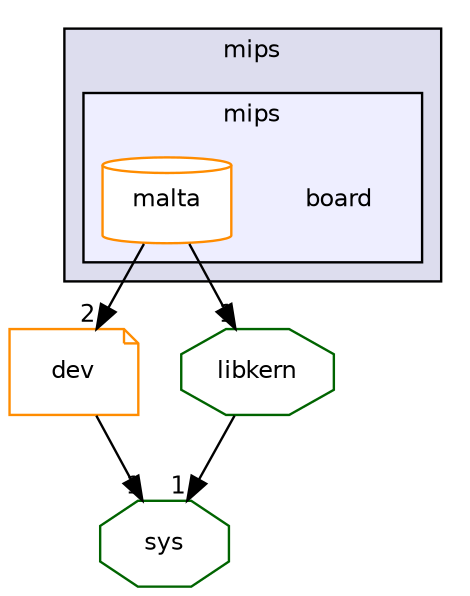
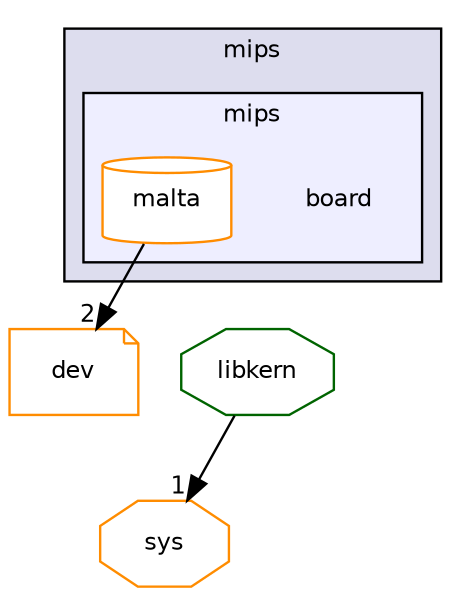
edge "malta" -> "libkern": removed
edge "dev" -> "sys": removed
node "sys": color darkgreen -> darkorange
